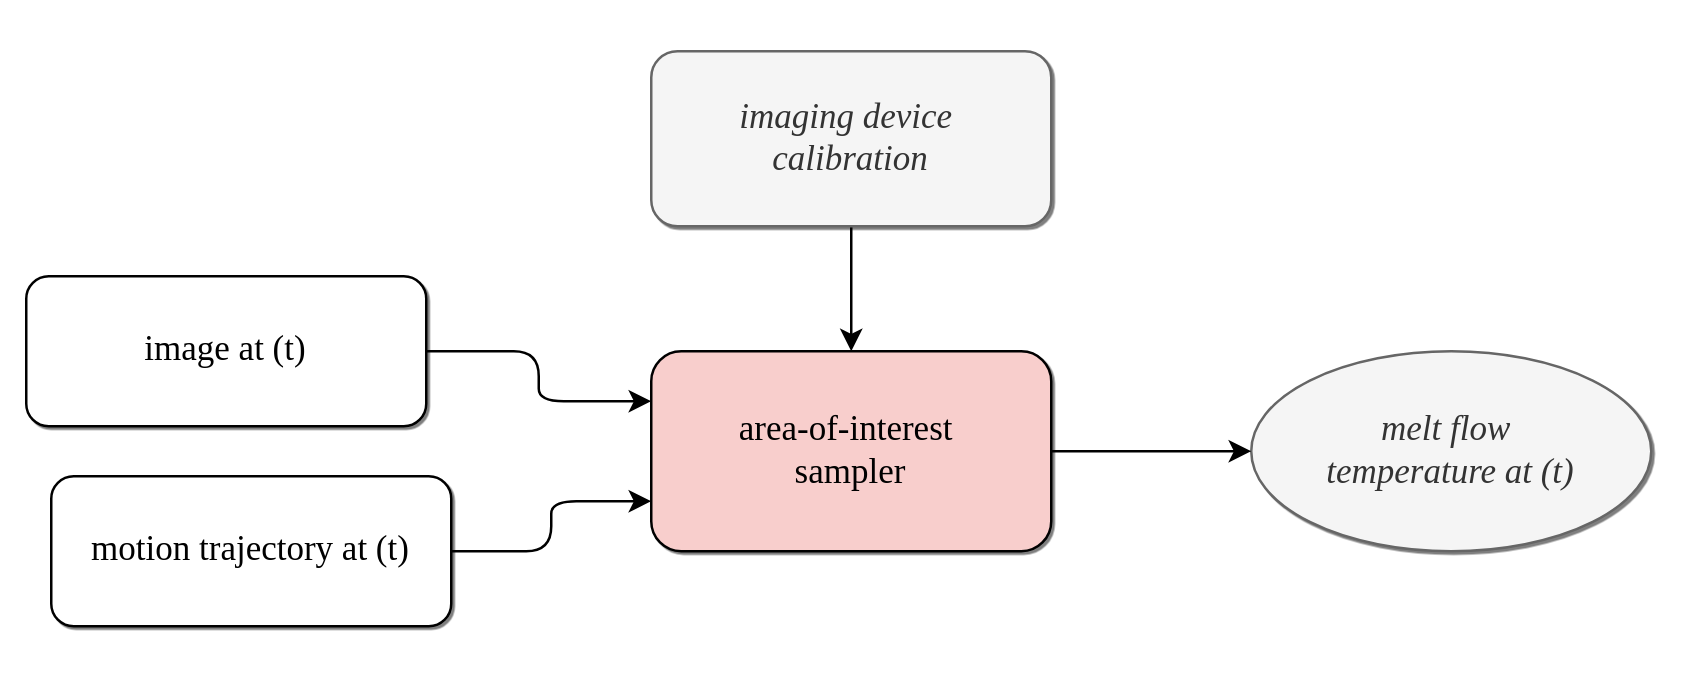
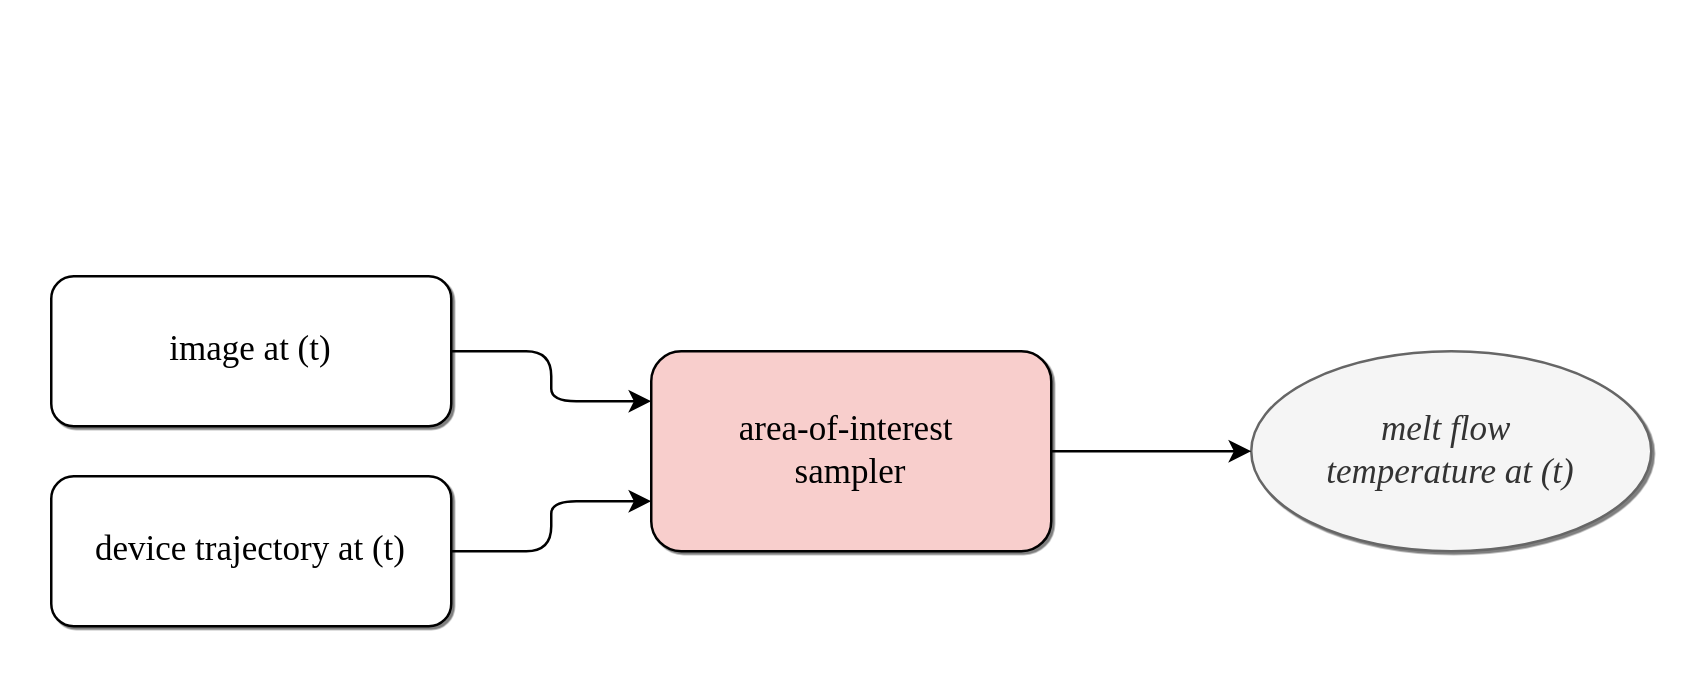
node "imaging device calibration": removed
edge "imaging device calibration" -> "area-of-interest sampler": removed
node "image at (t)": moved (226, 351) -> (251, 351)
node "motion trajectory at (t)": label "motion trajectory at (t)" -> "device trajectory at (t)"
